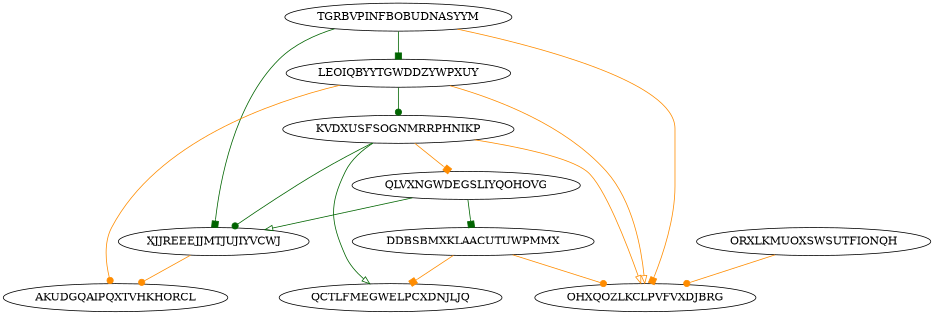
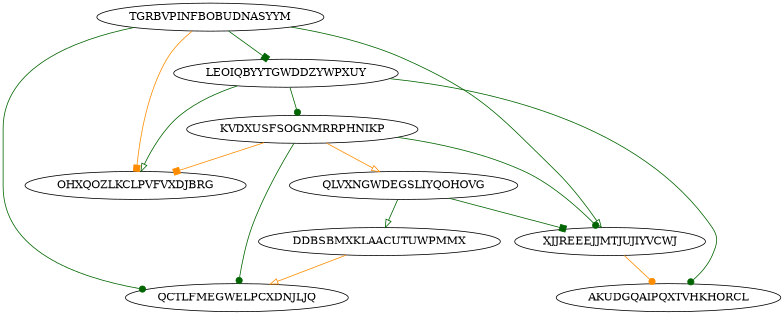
edge "TGRBVPINFBOBUDNASYYM" -> "XJJREEEJJMTJUJIYVCWJ": arrowhead box -> onormal
edge "LEOIQBYYTGWDDZYWPXUY" -> "AKUDGQAIPQXTVHKHORCL": color darkorange -> darkgreen
edge "LEOIQBYYTGWDDZYWPXUY" -> "OHXQOZLKCLPVFVXDJBRG": color darkorange -> darkgreen
edge "KVDXUSFSOGNMRRPHNIKP" -> "QLVXNGWDEGSLIYQOHOVG": arrowhead box -> onormal
edge "TGRBVPINFBOBUDNASYYM" -> "QCTLFMEGWELPCXDNJLJQ": added
edge "KVDXUSFSOGNMRRPHNIKP" -> "OHXQOZLKCLPVFVXDJBRG": arrowhead onormal -> box
edge "KVDXUSFSOGNMRRPHNIKP" -> "QCTLFMEGWELPCXDNJLJQ": arrowhead onormal -> dot
edge "QLVXNGWDEGSLIYQOHOVG" -> "DDBSBMXKLAACUTUWPMMX": arrowhead box -> onormal
edge "QLVXNGWDEGSLIYQOHOVG" -> "XJJREEEJJMTJUJIYVCWJ": arrowhead onormal -> box
node "ORXLKMUOXSWSUTFIONQH": removed
edge "DDBSBMXKLAACUTUWPMMX" -> "QCTLFMEGWELPCXDNJLJQ": arrowhead box -> onormal
edge "DDBSBMXKLAACUTUWPMMX" -> "OHXQOZLKCLPVFVXDJBRG": removed
